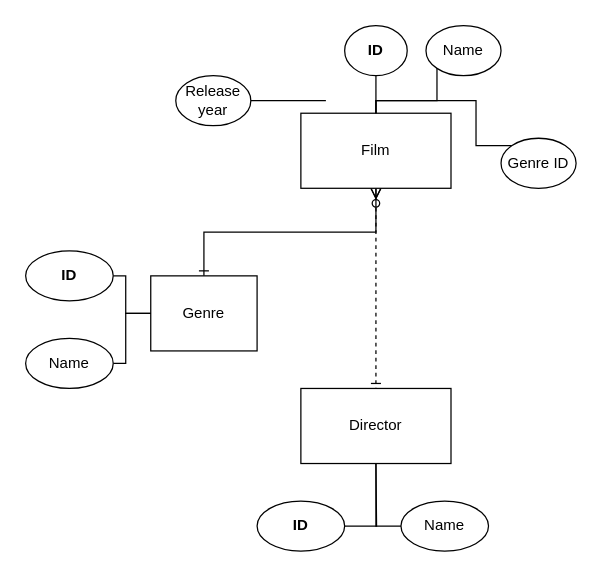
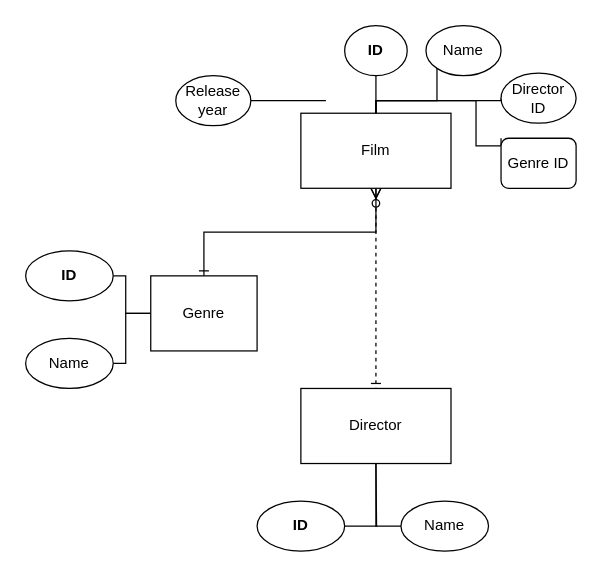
node "Director ID": added
edge "Director ID" -- "Film": added
node "Genre ID": shape ellipse -> rounded rectangle
